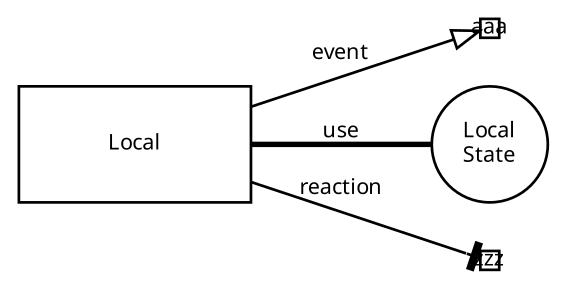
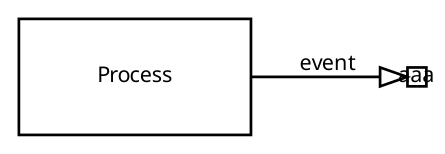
node "Local": label "Local" -> "Process"
node "Local State": removed
node "zzz": removed
